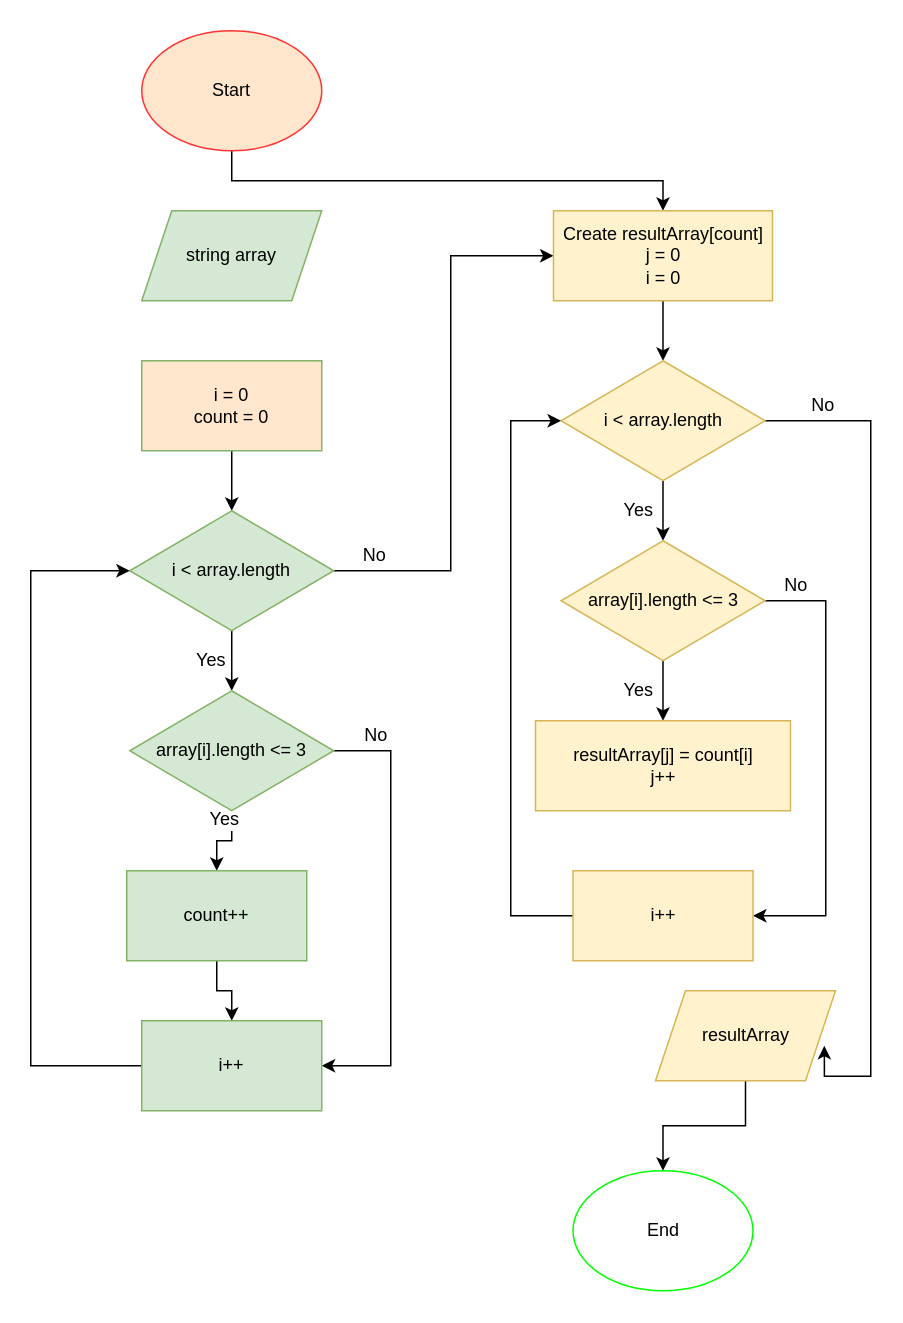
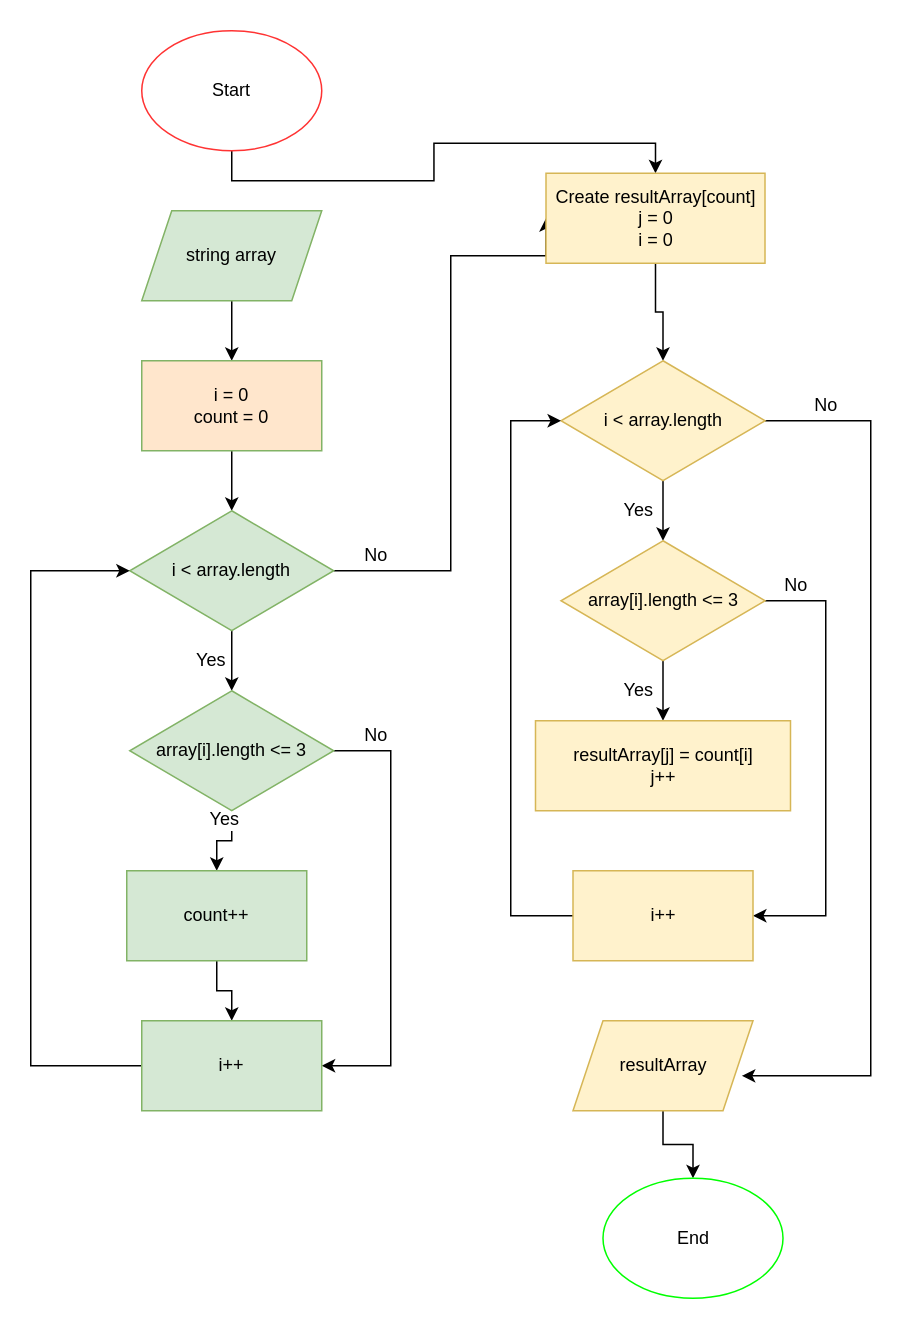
node "Start": fillcolor #ffe6cc -> #ffffff
node "Create resultArray[count] j = 0 i = 0": moved (663, 256) -> (656, 218)
edge "string array" -> "i = 0 count = 0": added
node "resultArray": moved (746, 1036) -> (663, 1066)
node "End": moved (663, 1231) -> (693, 1238)
